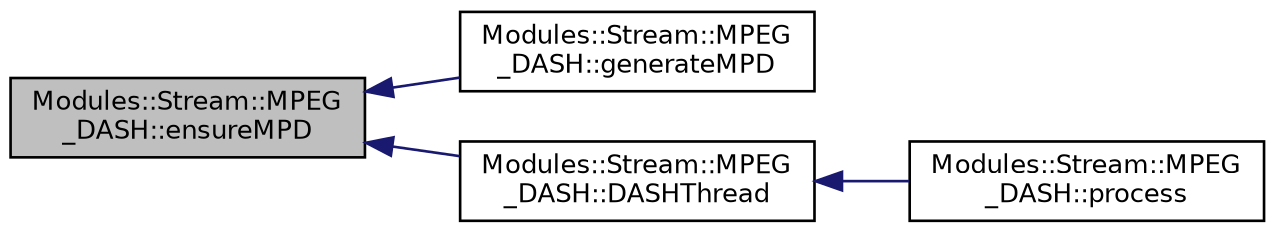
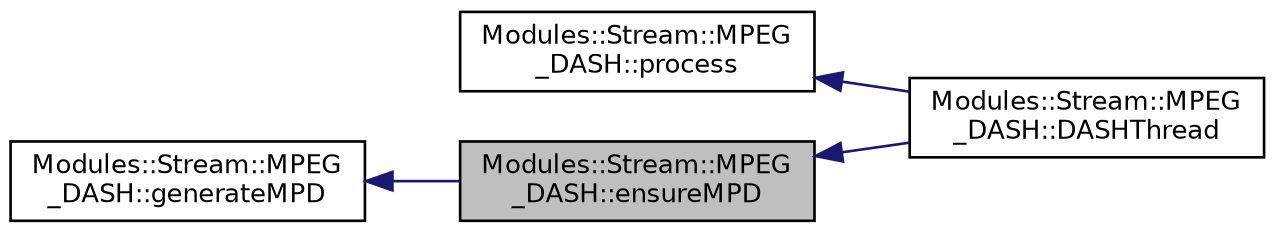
edge "Modules::Stream::MPEG _DASH::generateMPD" -> "Modules::Stream::MPEG _DASH::ensureMPD": reversed
edge "Modules::Stream::MPEG _DASH::process" -> "Modules::Stream::MPEG _DASH::DASHThread": reversed
